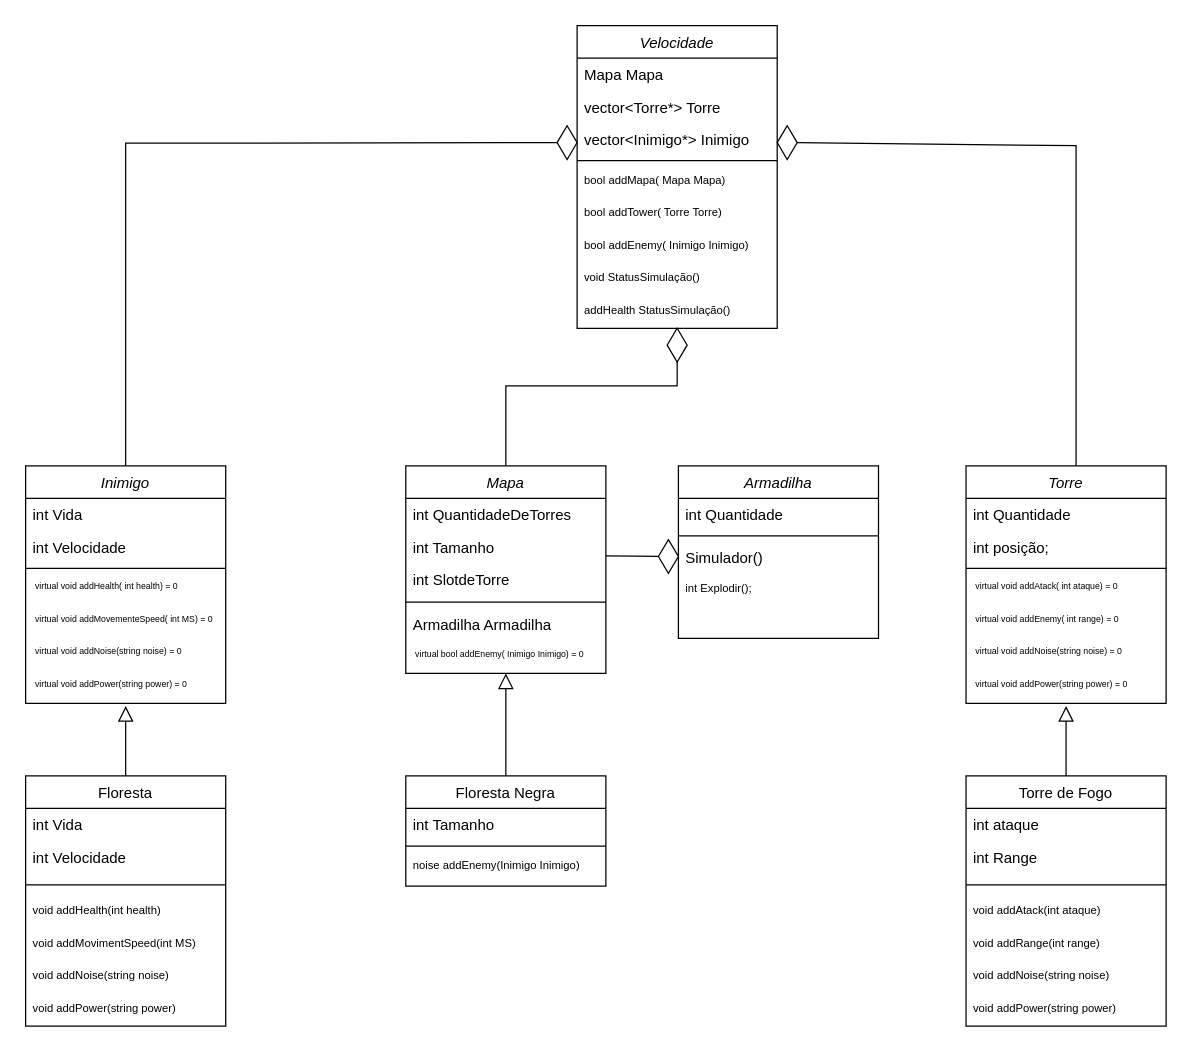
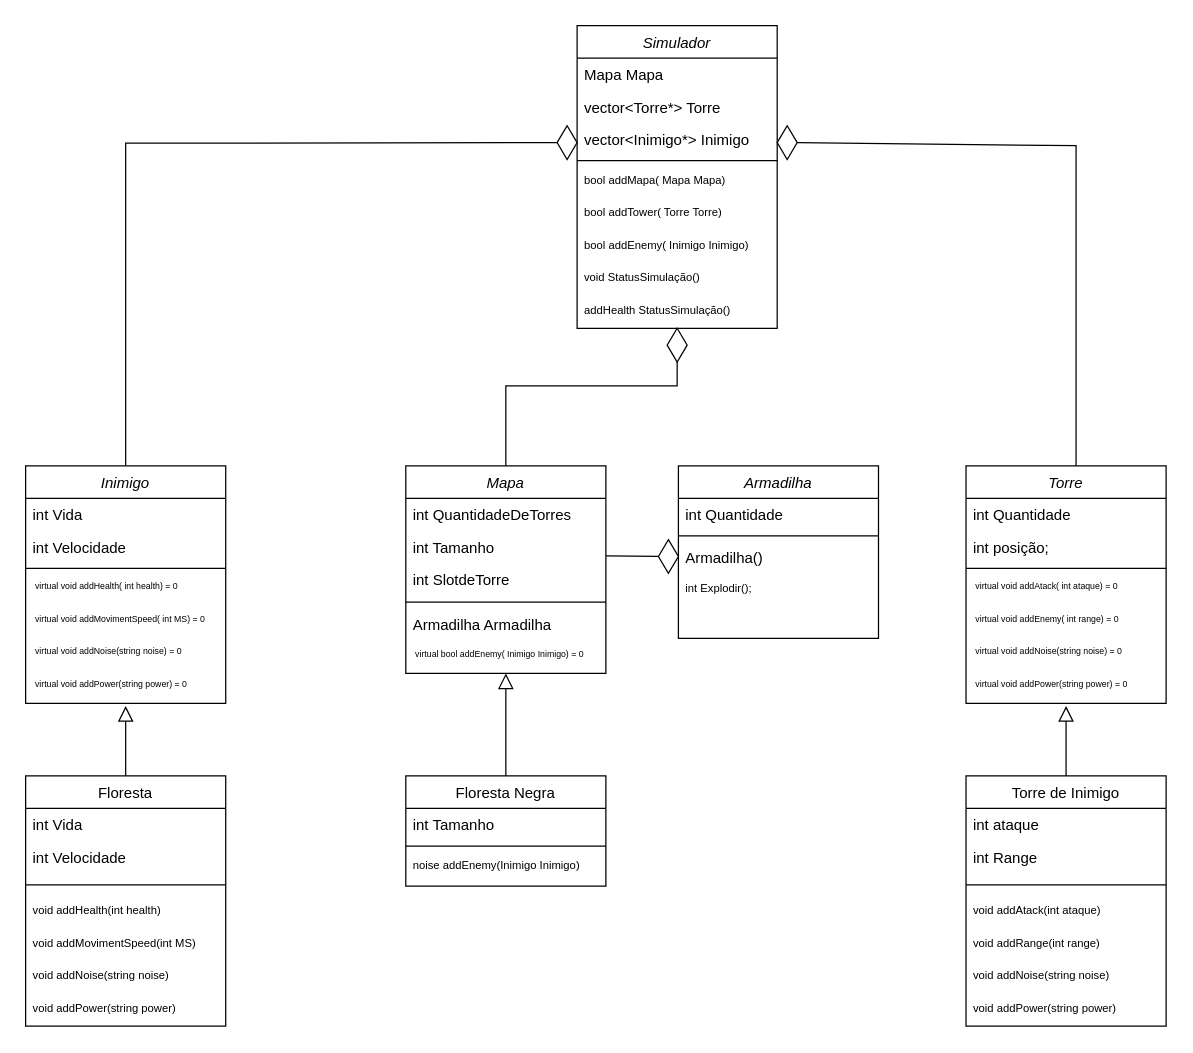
node "Velocidade": label "Velocidade" -> "Simulador"
node "Simulador()": label "Simulador()" -> "Armadilha()"
node "virtual void addMovementeSpeed( int MS) = 0": label "virtual void addMovementeSpeed( int MS) = 0" -> "virtual void addMovimentSpeed( int MS) = 0"
node "Torre de Fogo": label "Torre de Fogo" -> "Torre de Inimigo"
